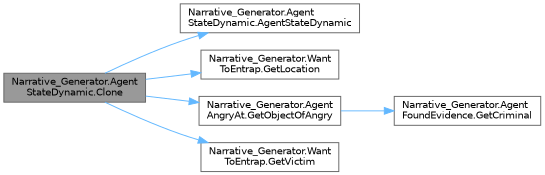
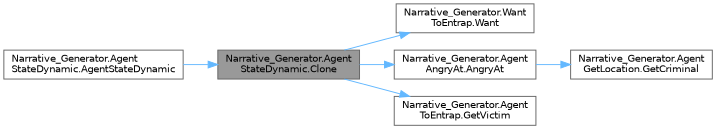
edge "Narrative_Generator.Agent StateDynamic.Clone" -> "Narrative_Generator.Agent StateDynamic.AgentStateDynamic": reversed
node "Narrative_Generator.Want ToEntrap.GetLocation": label "Narrative_Generator.Want ToEntrap.GetLocation" -> "Narrative_Generator.Want ToEntrap.Want"
node "Narrative_Generator.Agent AngryAt.GetObjectOfAngry": label "Narrative_Generator.Agent AngryAt.GetObjectOfAngry" -> "Narrative_Generator.Agent AngryAt.AngryAt"
node "Narrative_Generator.Agent FoundEvidence.GetCriminal": label "Narrative_Generator.Agent FoundEvidence.GetCriminal" -> "Narrative_Generator.Agent GetLocation.GetCriminal"
node "Narrative_Generator.Want ToEntrap.GetVictim": label "Narrative_Generator.Want ToEntrap.GetVictim" -> "Narrative_Generator.Agent ToEntrap.GetVictim"
